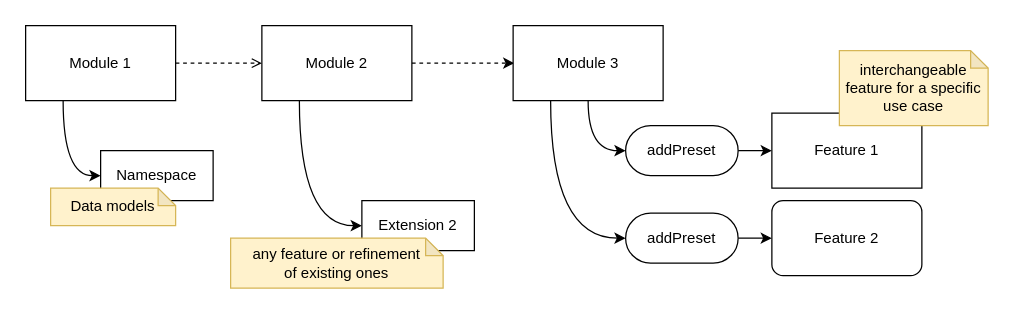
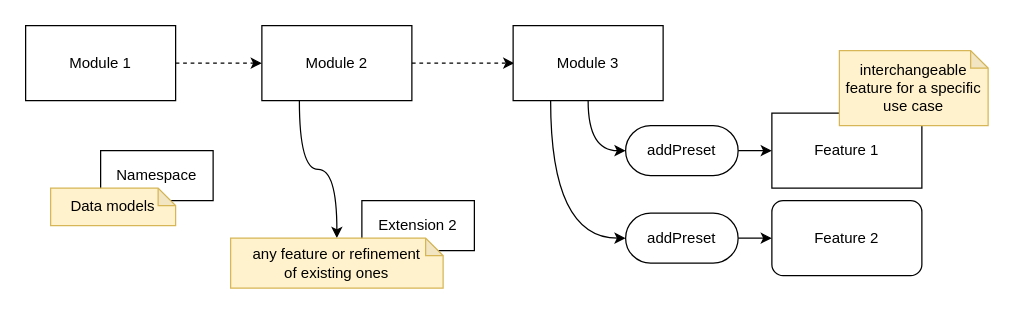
edge "Module 1" -> "Module 2": arrowhead open -> classic
edge "Module 1" -> "Namespace": removed
edge "Module 2" -> "Extension 2": now "Module 2" -> "any feature or refinement of existing ones"
